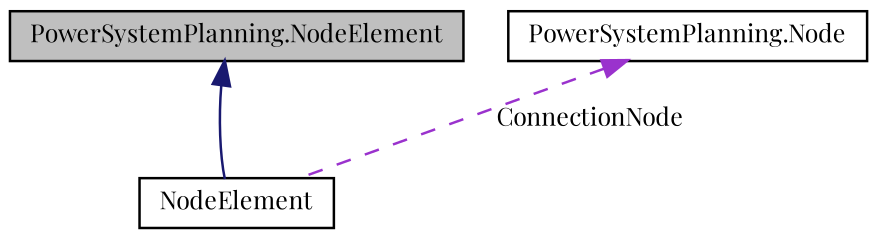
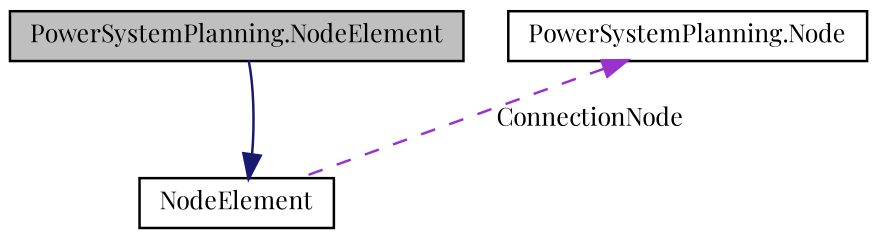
edge "NodeElement" -> "PowerSystemPlanning.NodeElement": reversed
